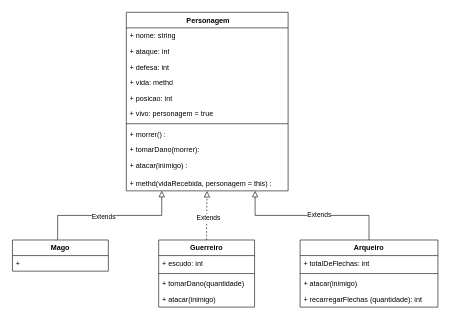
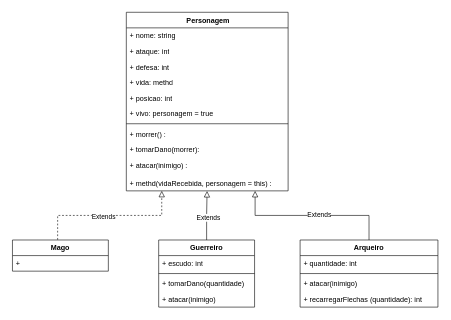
edge "Mago" -> "+ methd(vidaRecebida, personagem = this) :": style solid -> dashed
edge "Guerreiro" -> "+ methd(vidaRecebida, personagem = this) :": style dashed -> solid
node "+ totalDeFlechas: int": label "+ totalDeFlechas: int" -> "+ quantidade: int"
